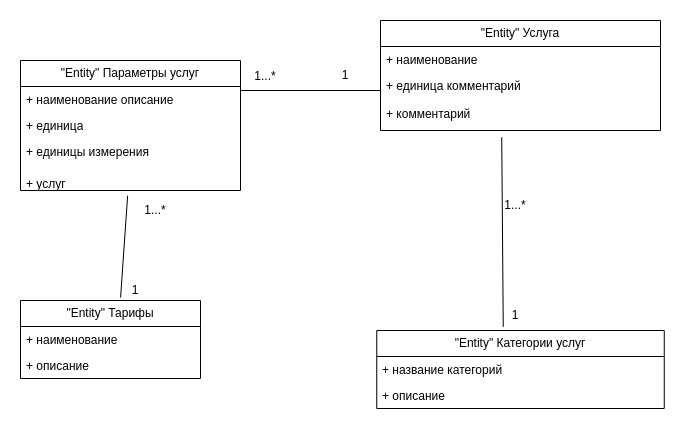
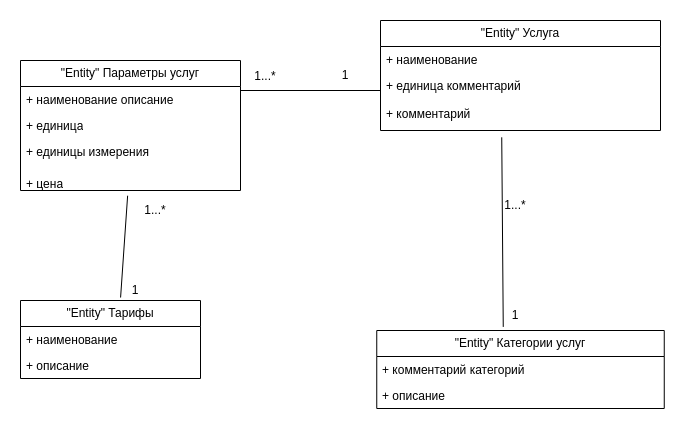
node "+ услуг": label "+ услуг" -> "+ цена"
node "+ название категорий": label "+ название категорий" -> "+ комментарий категорий"
